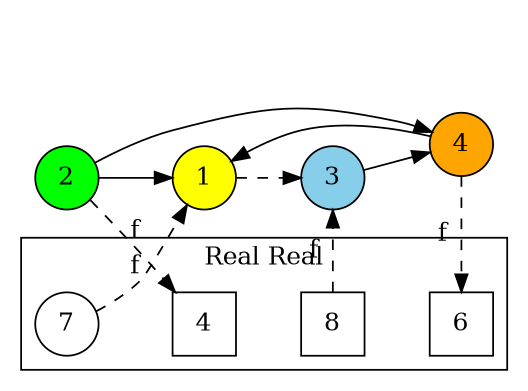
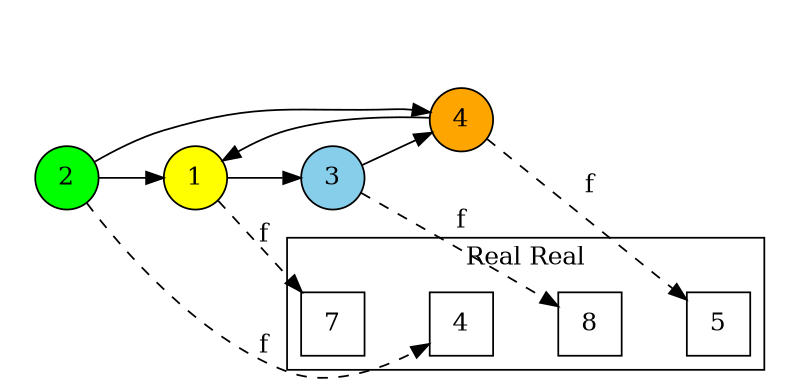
edge "1" -> "3": style dashed -> solid
edge "8" -> "3": reversed
edge "7" -> "1": reversed
node "7": shape circle -> square
node "6": label "6" -> "5"
